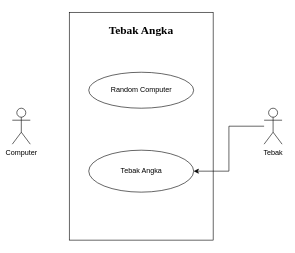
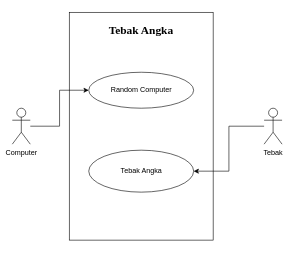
edge "Computer" -> "Random Computer": added
